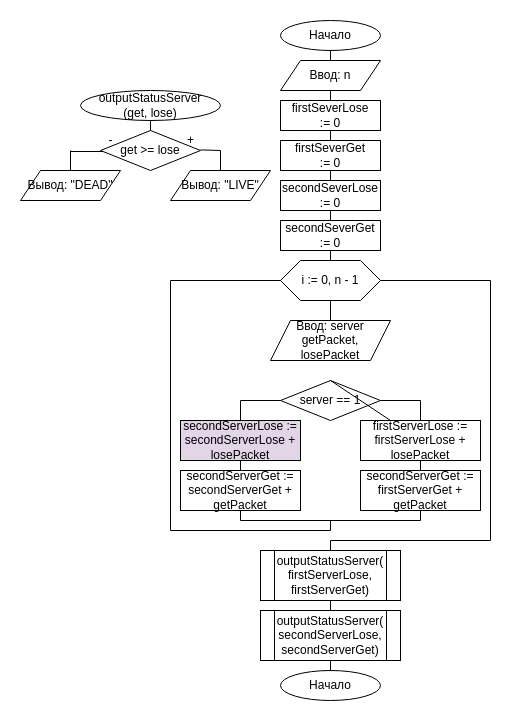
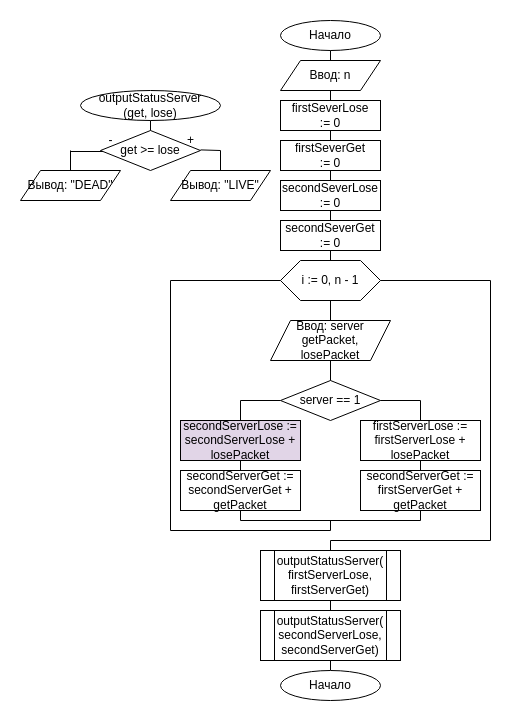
edge "server == 1" -- "firstServerLose := firstServerLose + losePacket": now "server == 1" -- "Ввод: server getPacket, losePacket"
